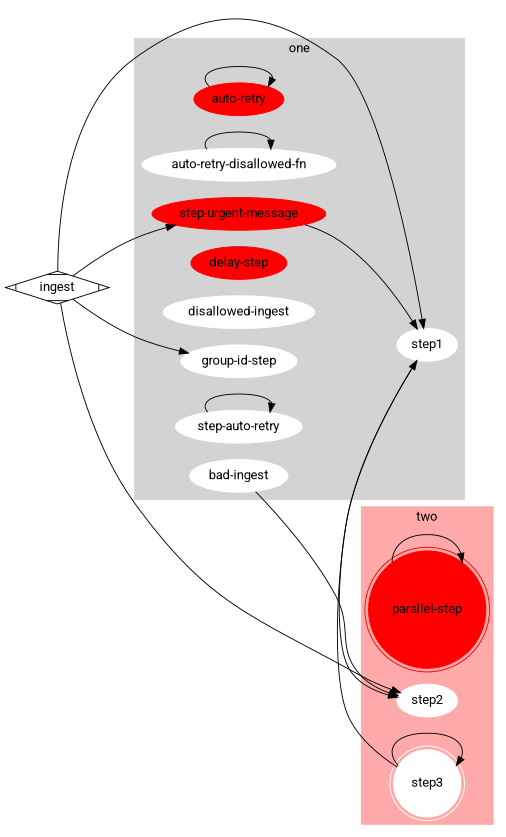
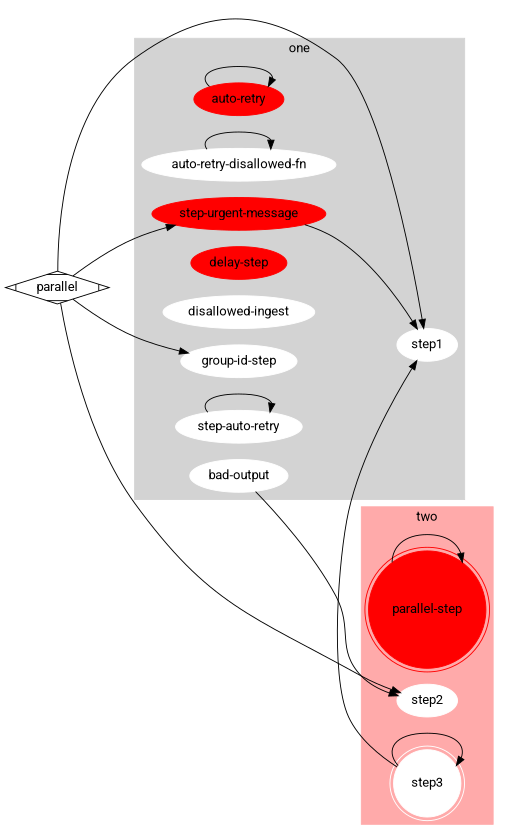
node "ingest": label "ingest" -> "parallel"
node "bad-ingest": label "bad-ingest" -> "bad-output"
edge "step1" -> "step2": removed
